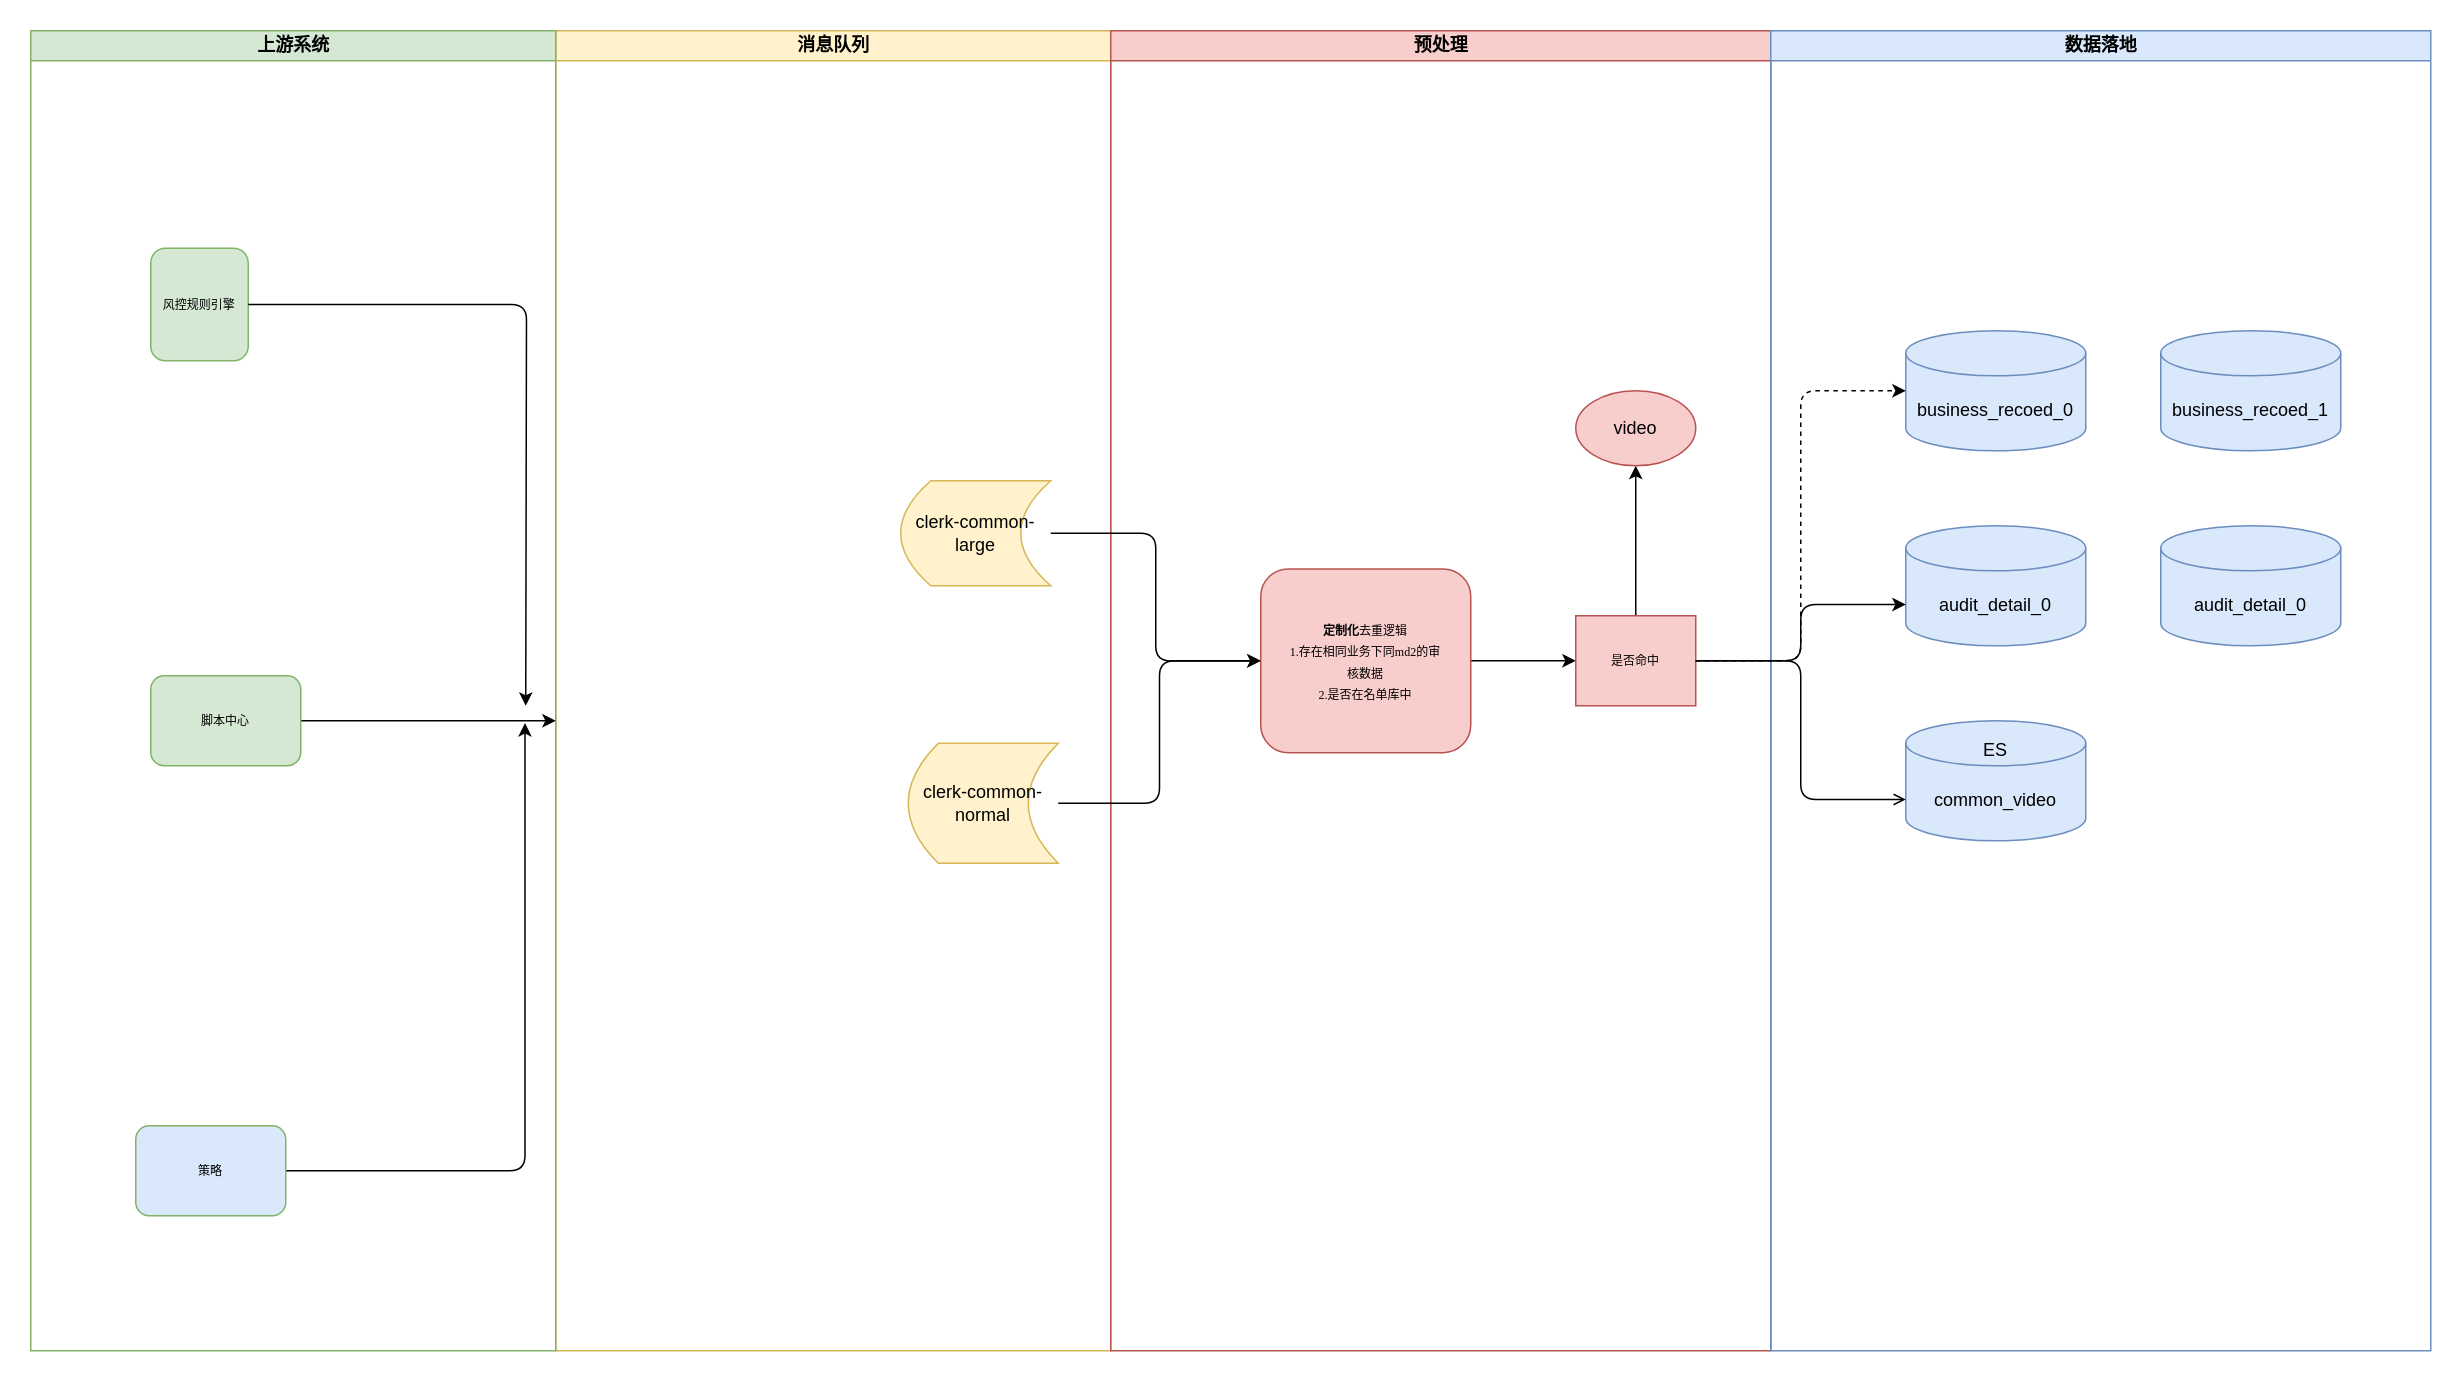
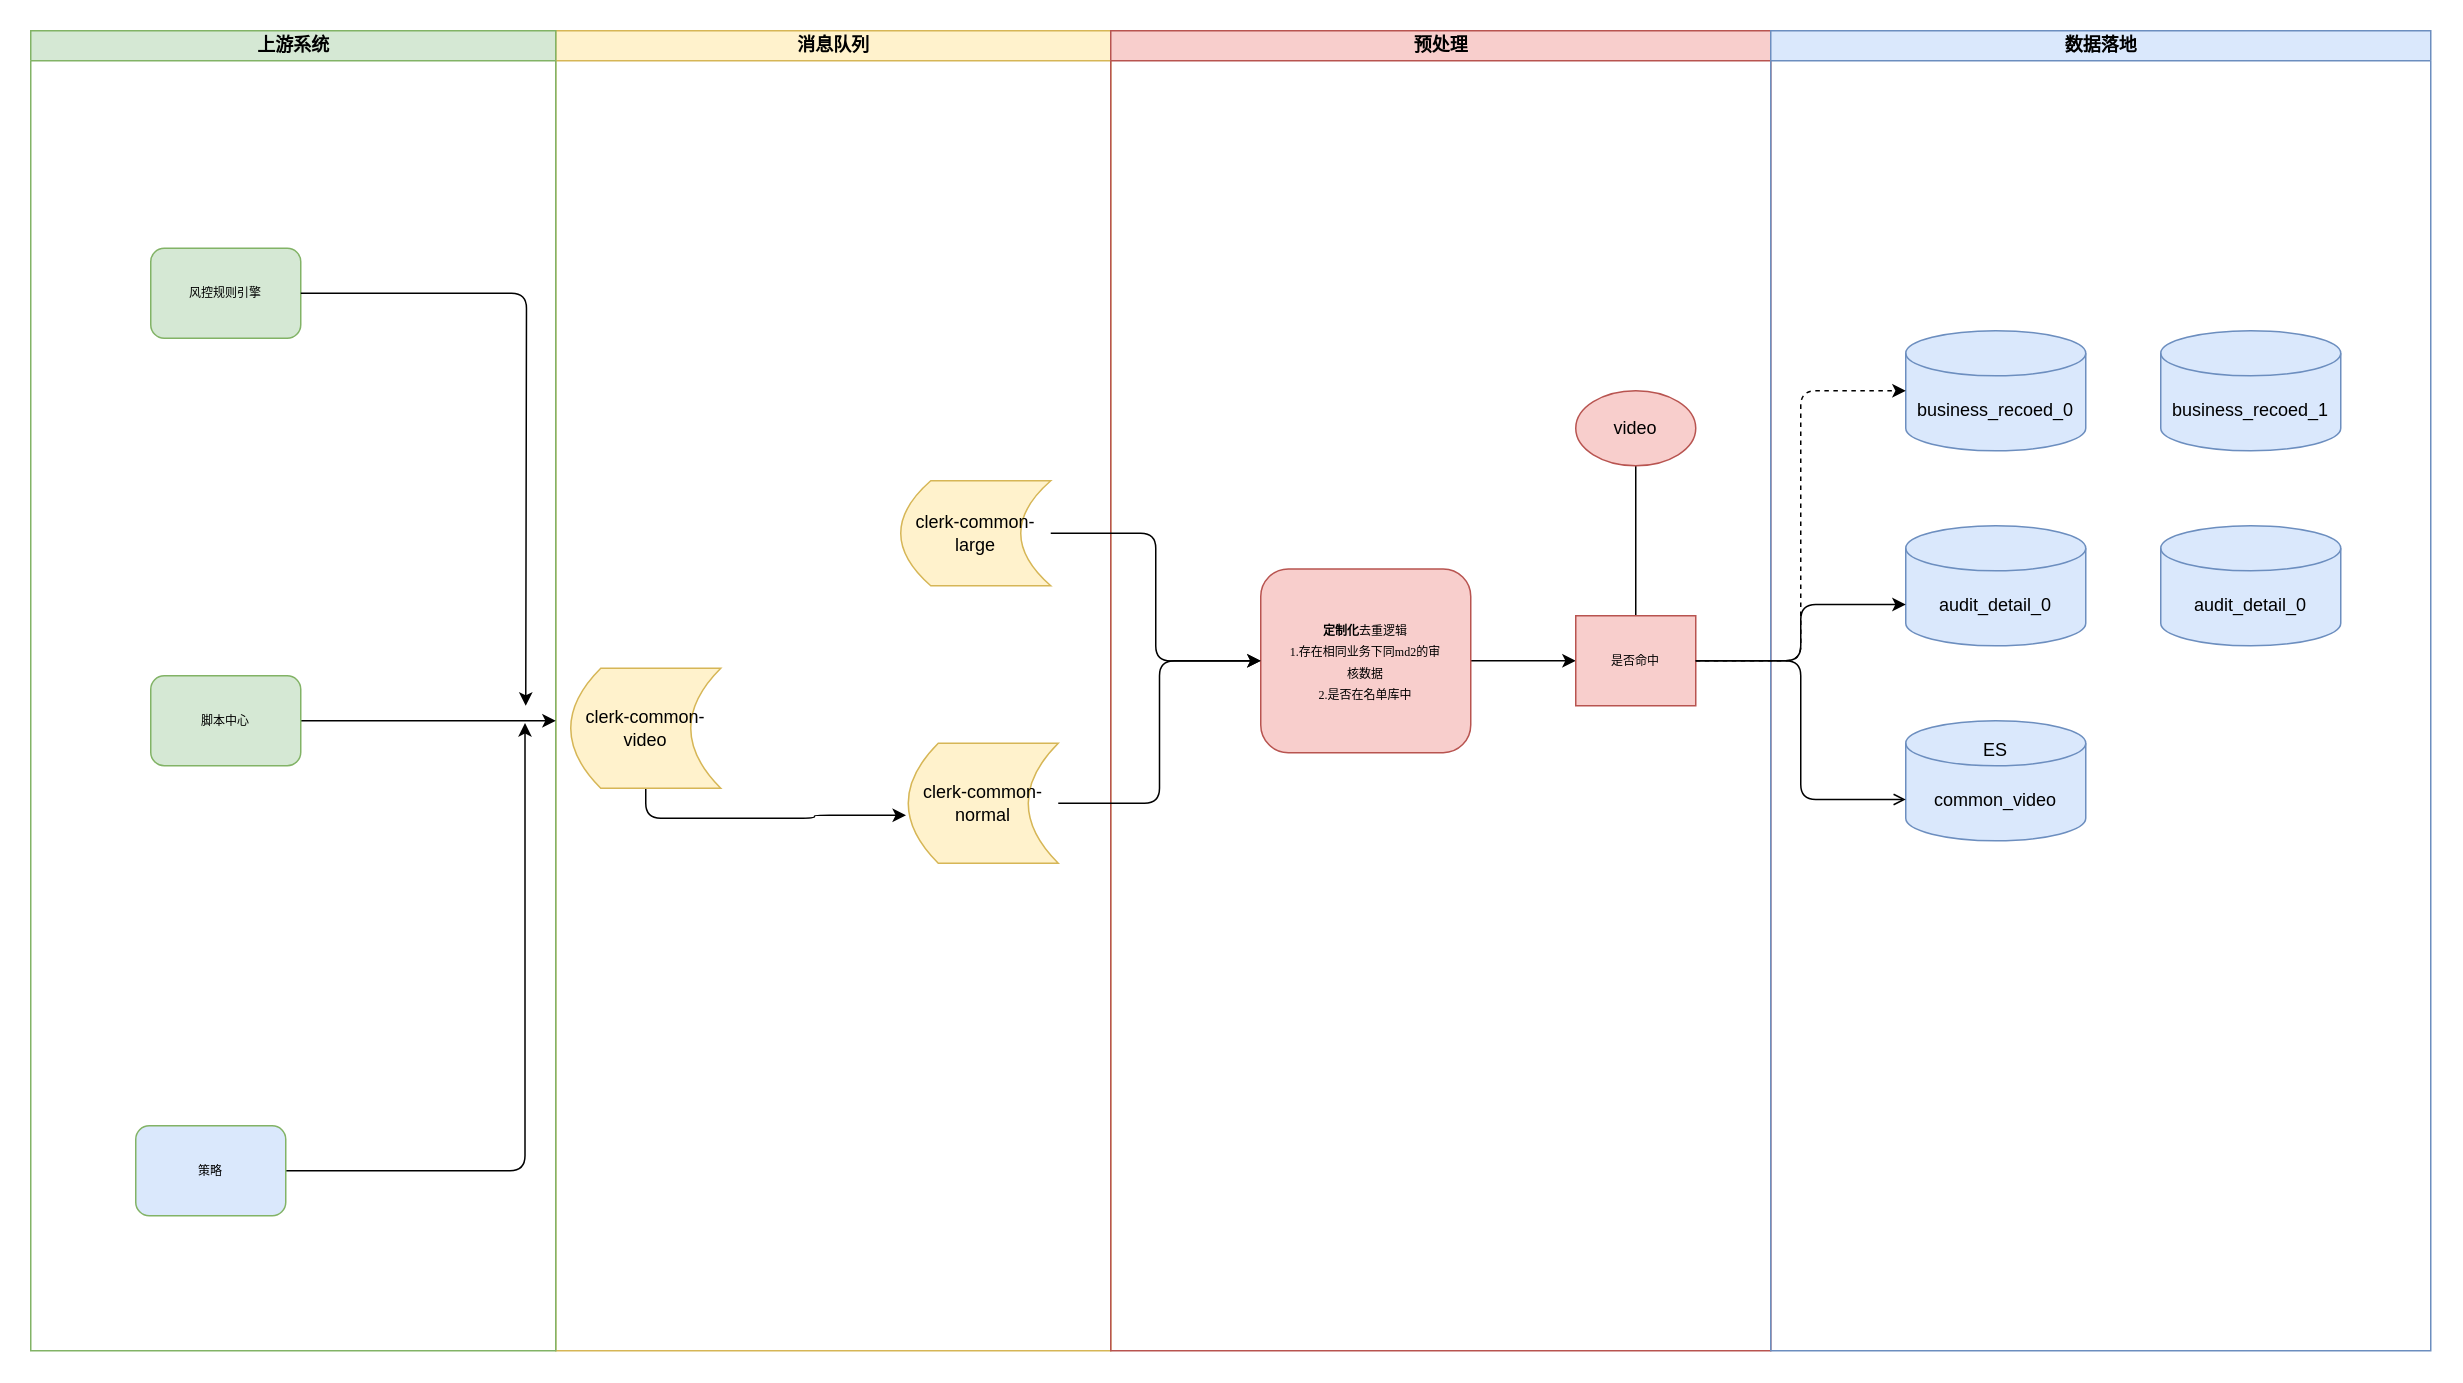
node "风控规则引擎": size 98x113 -> 150x90
edge "是否命中" -> "video": arrowhead classic -> none
node "clerk-common-video": added
edge "clerk-common-video" -> "clerk-common-normal": added
